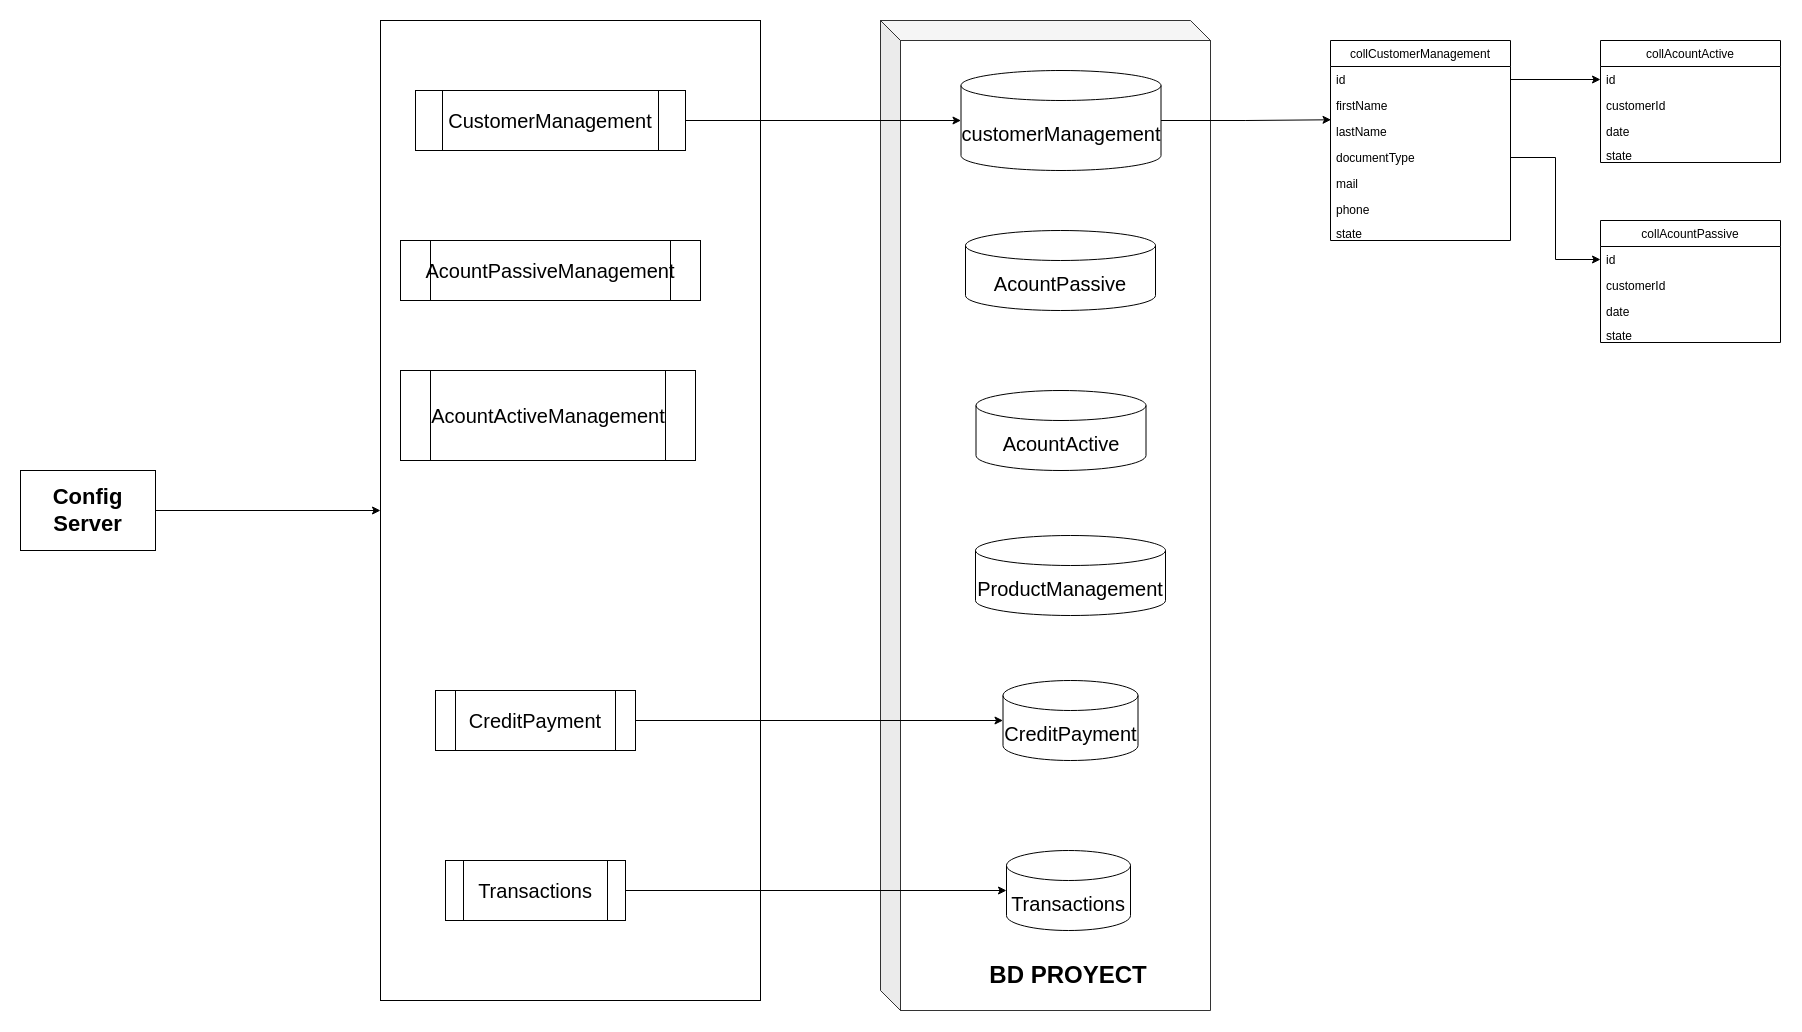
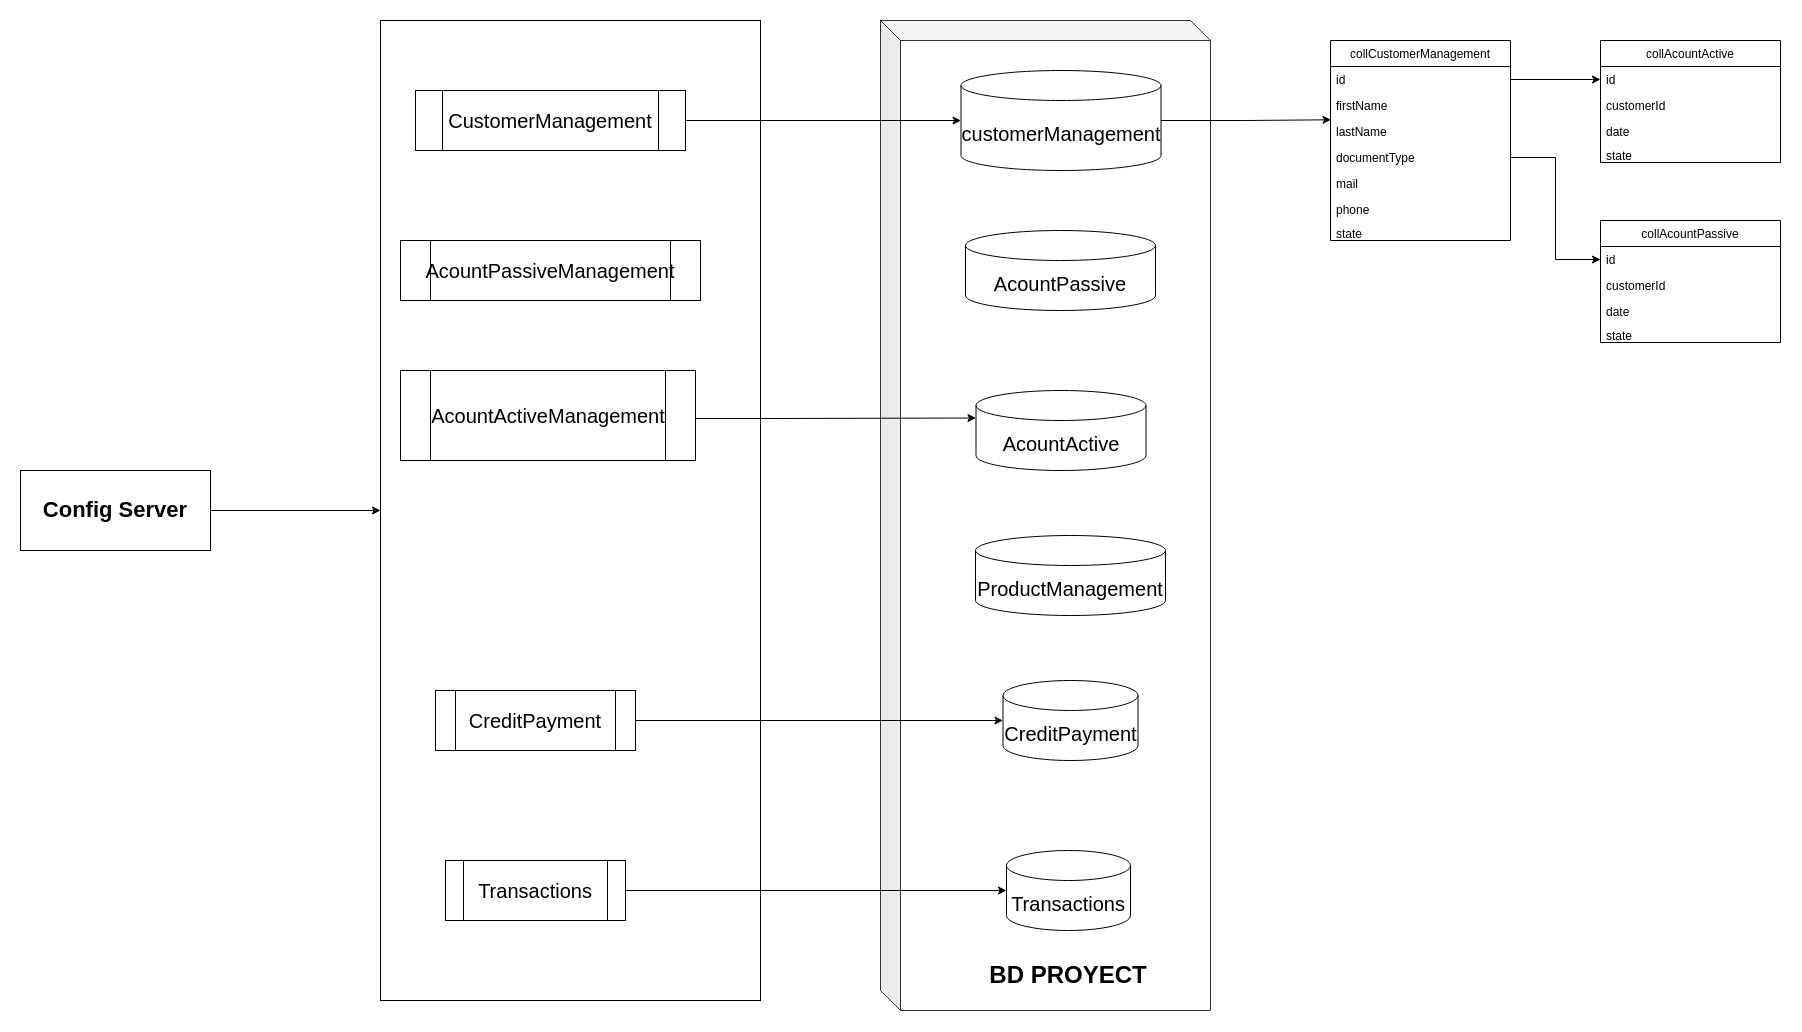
edge "AcountActiveManagement" -> "AcountActive": added
node "Config Server": size 135x80 -> 190x80
